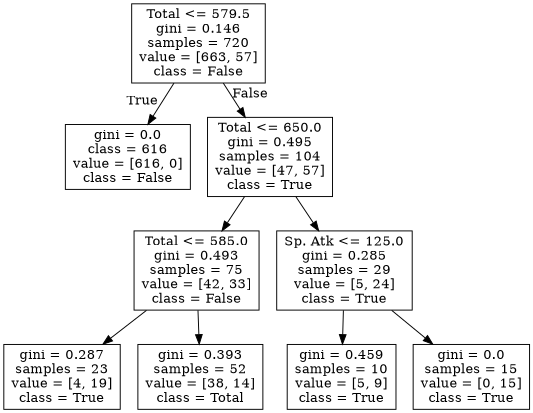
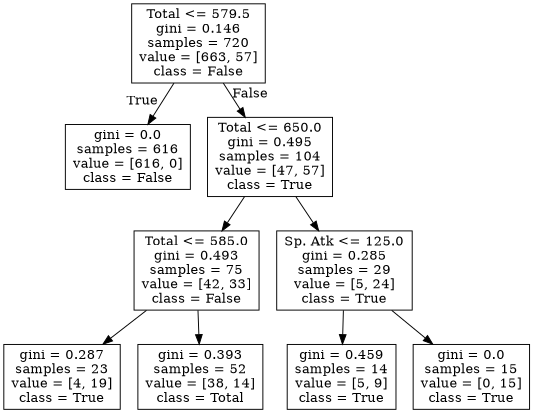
node "gini = 0.0 class = 616 value = [616, 0] class = False": label "gini = 0.0 class = 616 value = [616, 0] class = False" -> "gini = 0.0 samples = 616 value = [616, 0] class = False"
node "gini = 0.459 samples = 10 value = [5, 9] class = True": label "gini = 0.459 samples = 10 value = [5, 9] class = True" -> "gini = 0.459 samples = 14 value = [5, 9] class = True"
